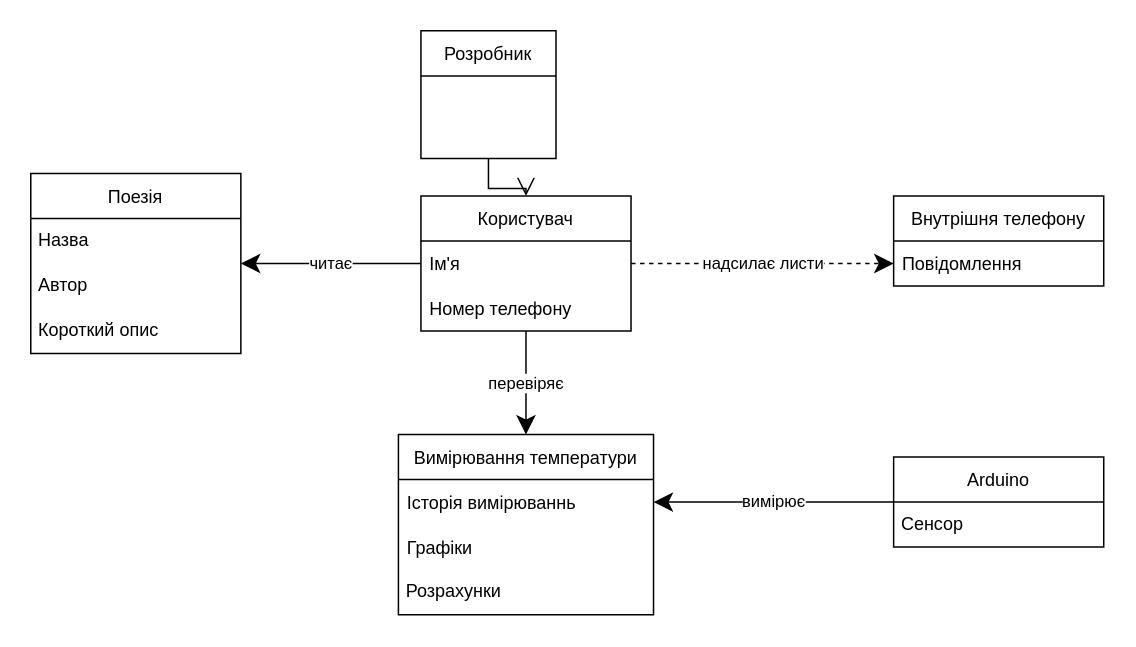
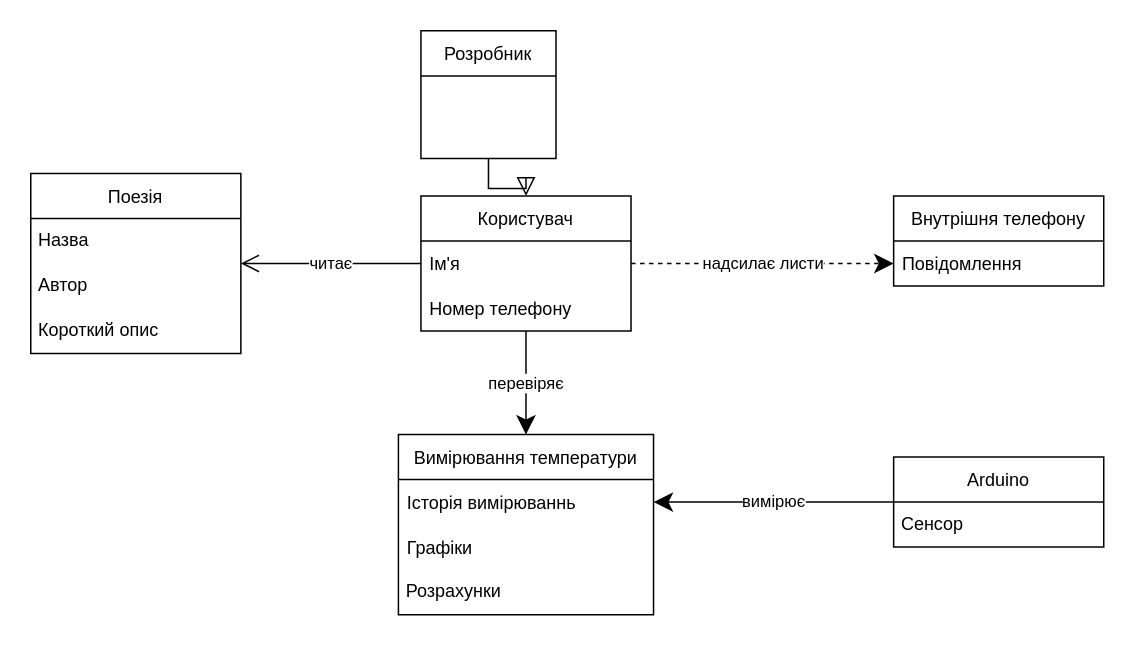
edge "Розробник" -> "Користувач": arrowhead open -> block
edge "Ім'я" -> "Поезія": arrowhead classic -> open
